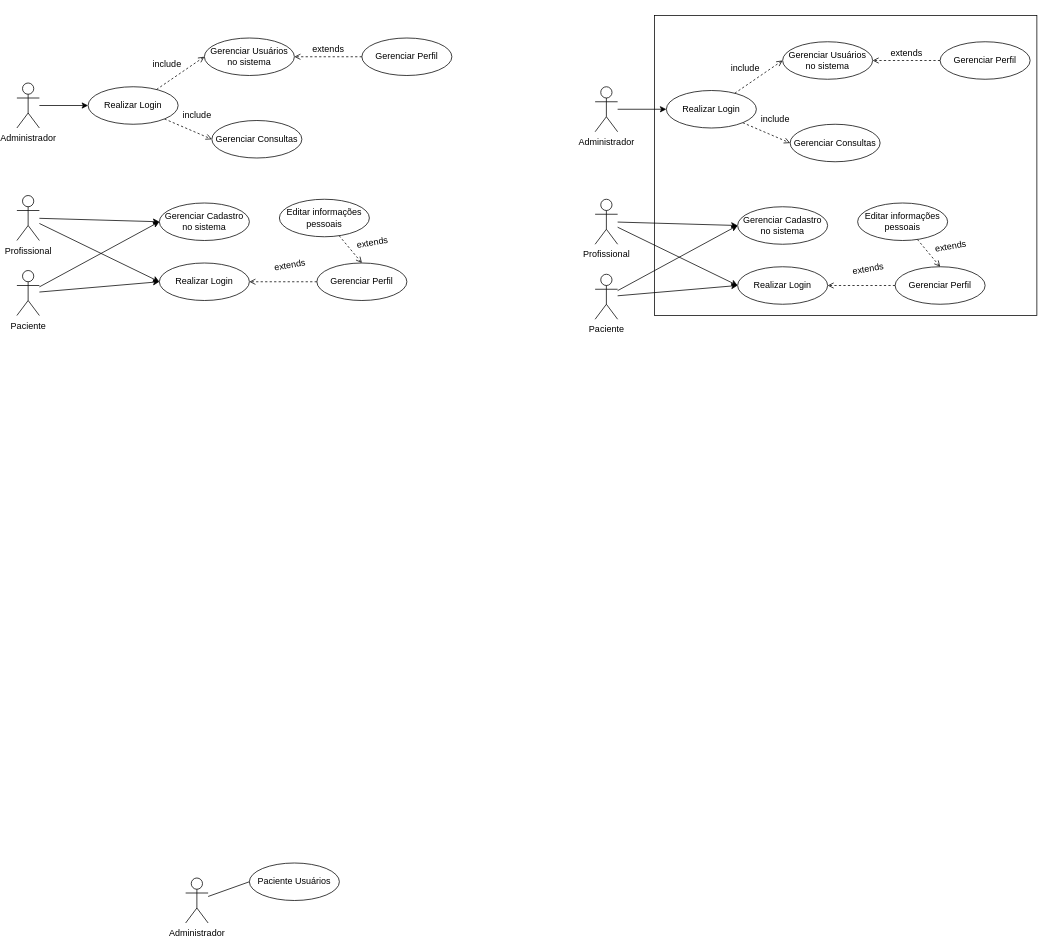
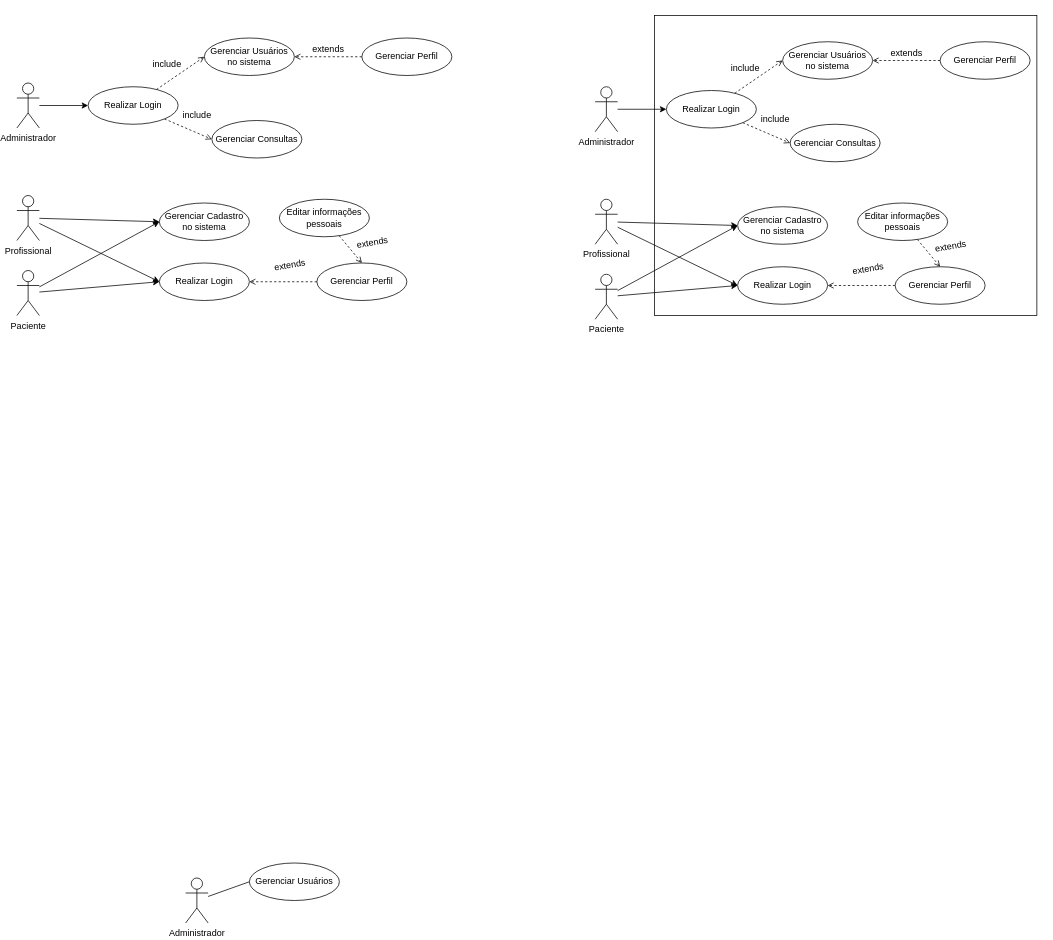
node "Paciente Usuários": label "Paciente Usuários" -> "Gerenciar Usuários"
